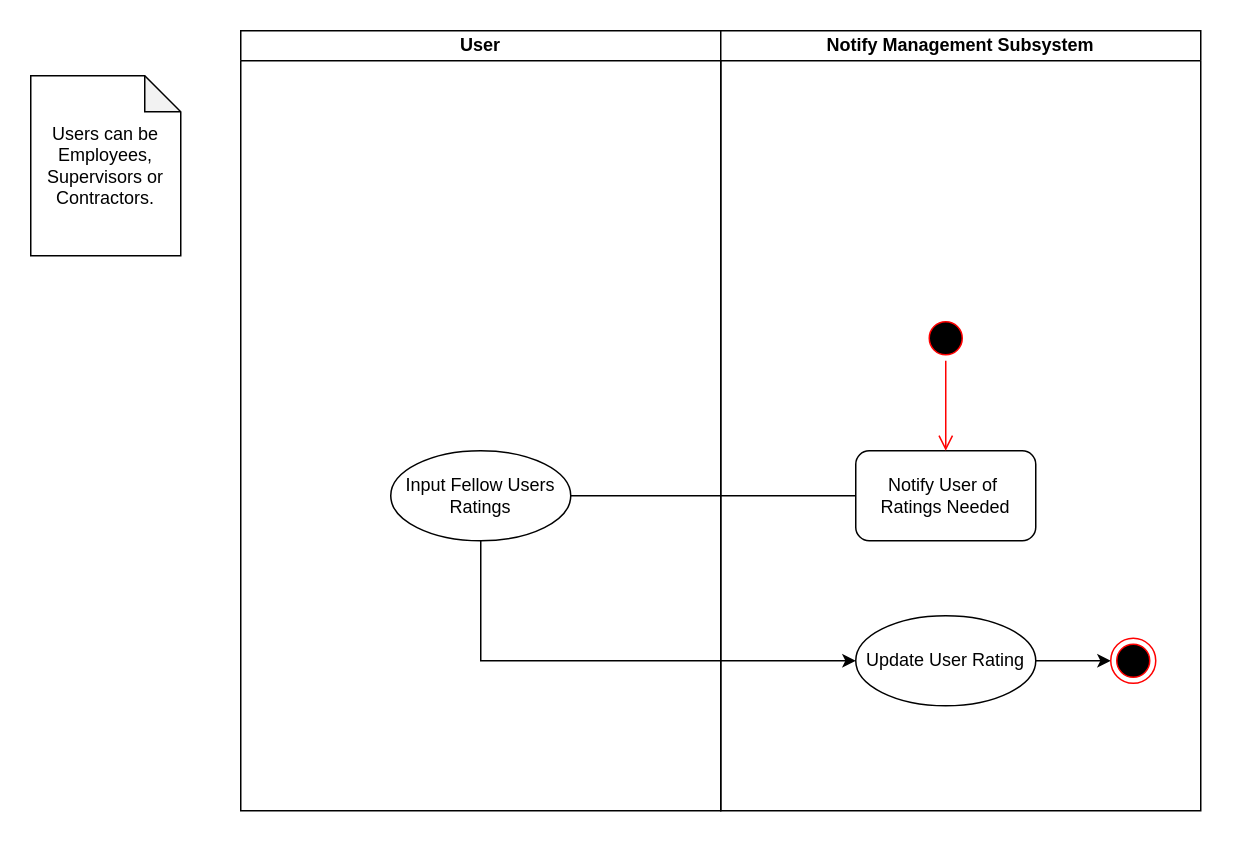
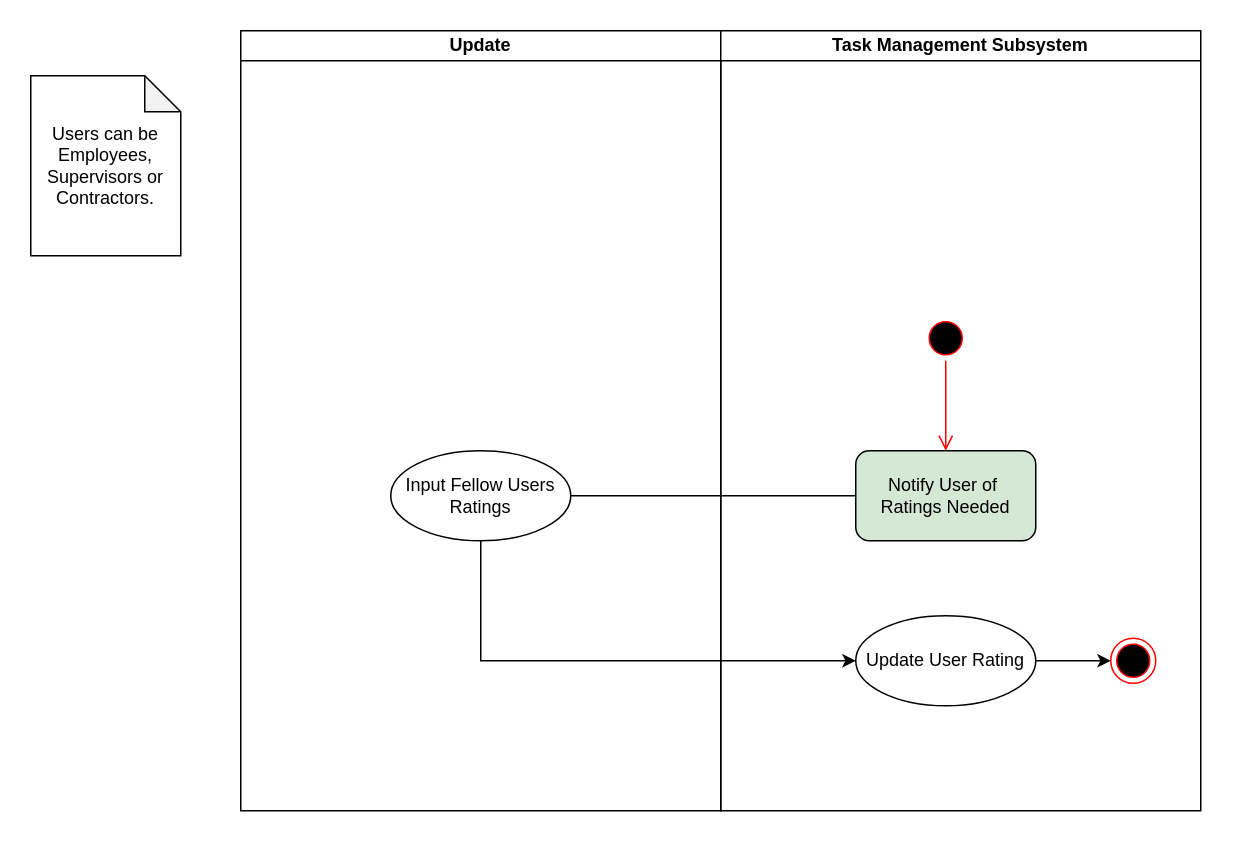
node "User": label "User" -> "Update"
node "Notify Management Subsystem": label "Notify Management Subsystem" -> "Task Management Subsystem"
node "Notify User of Ratings Needed": fillcolor #ffffff -> #d5e8d4
